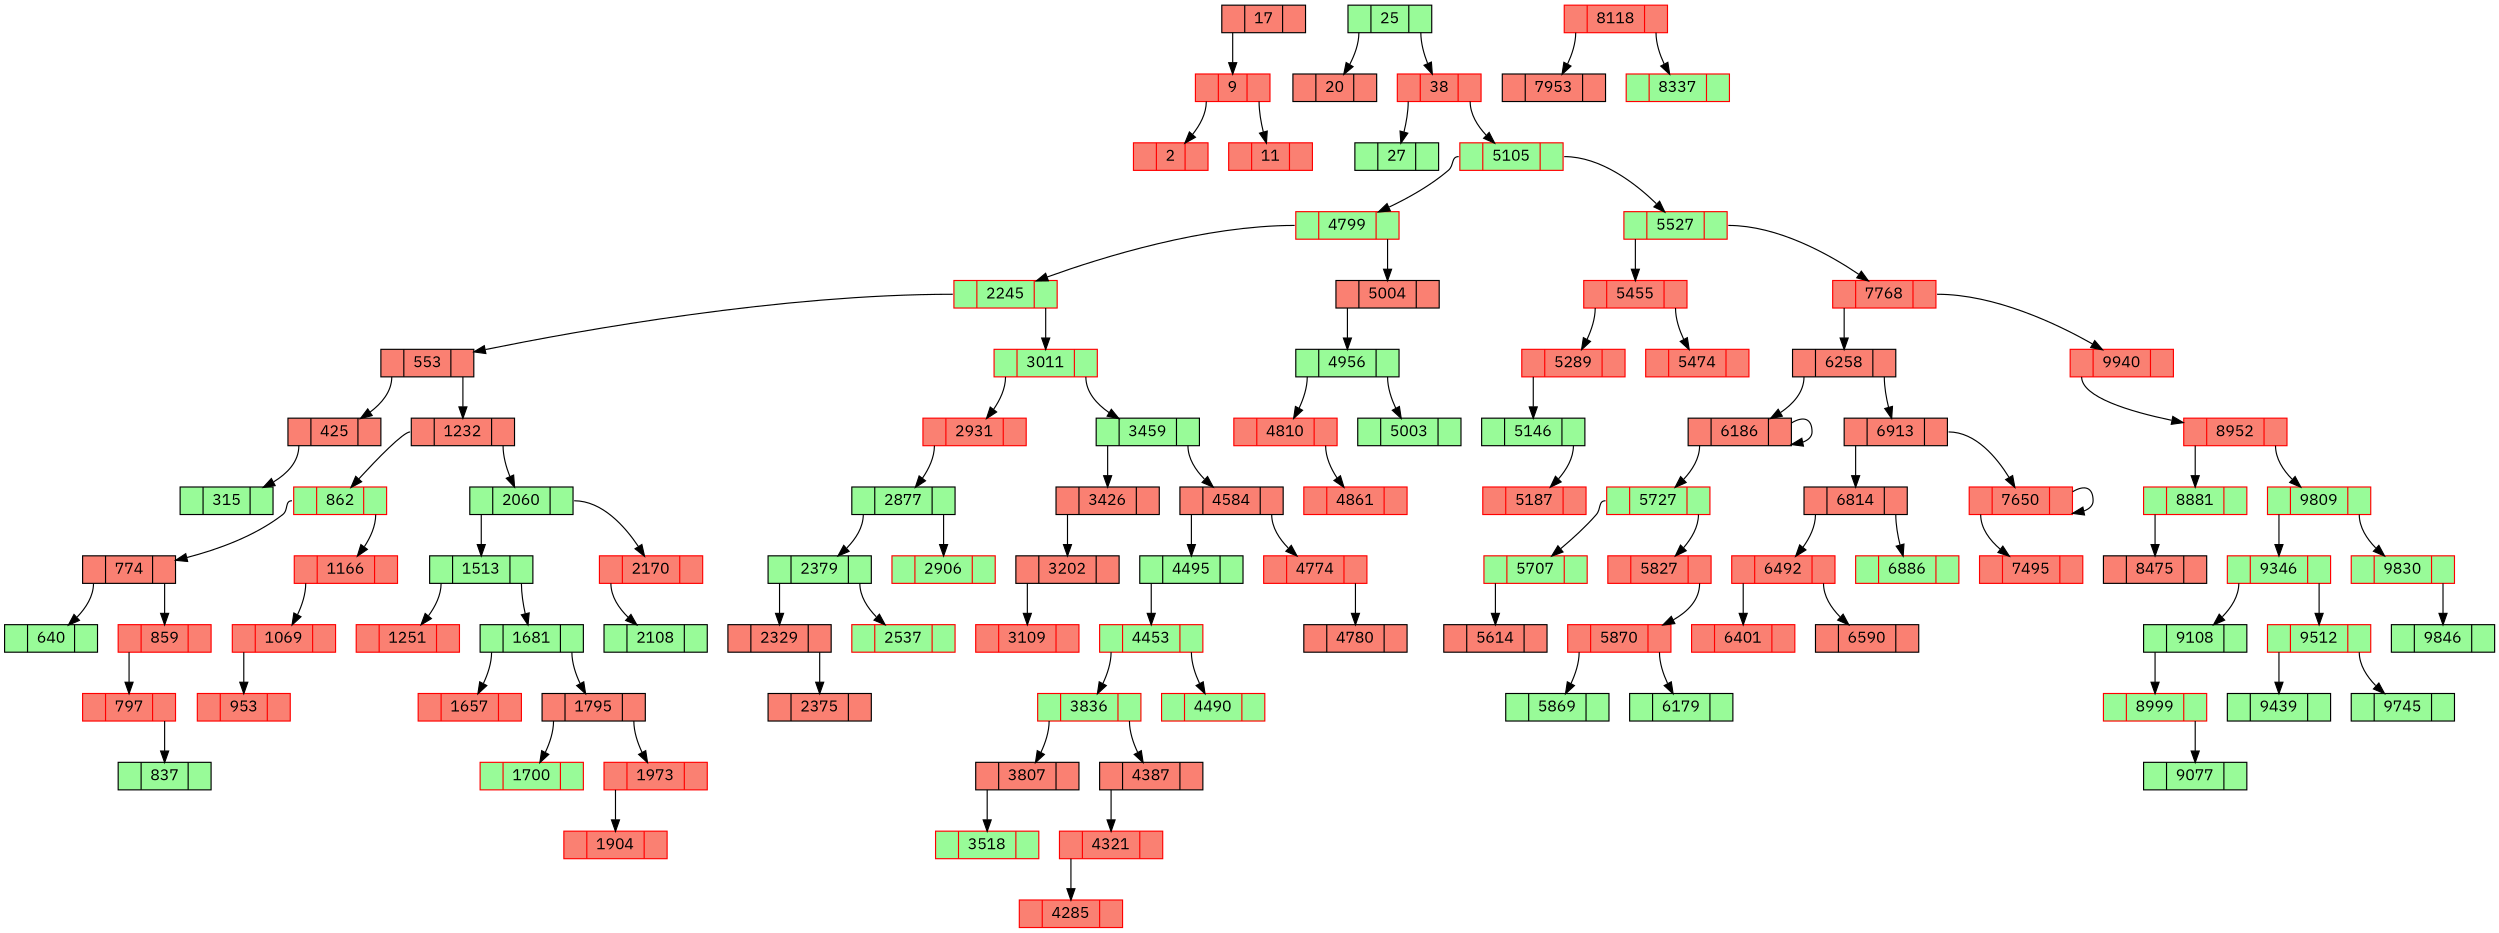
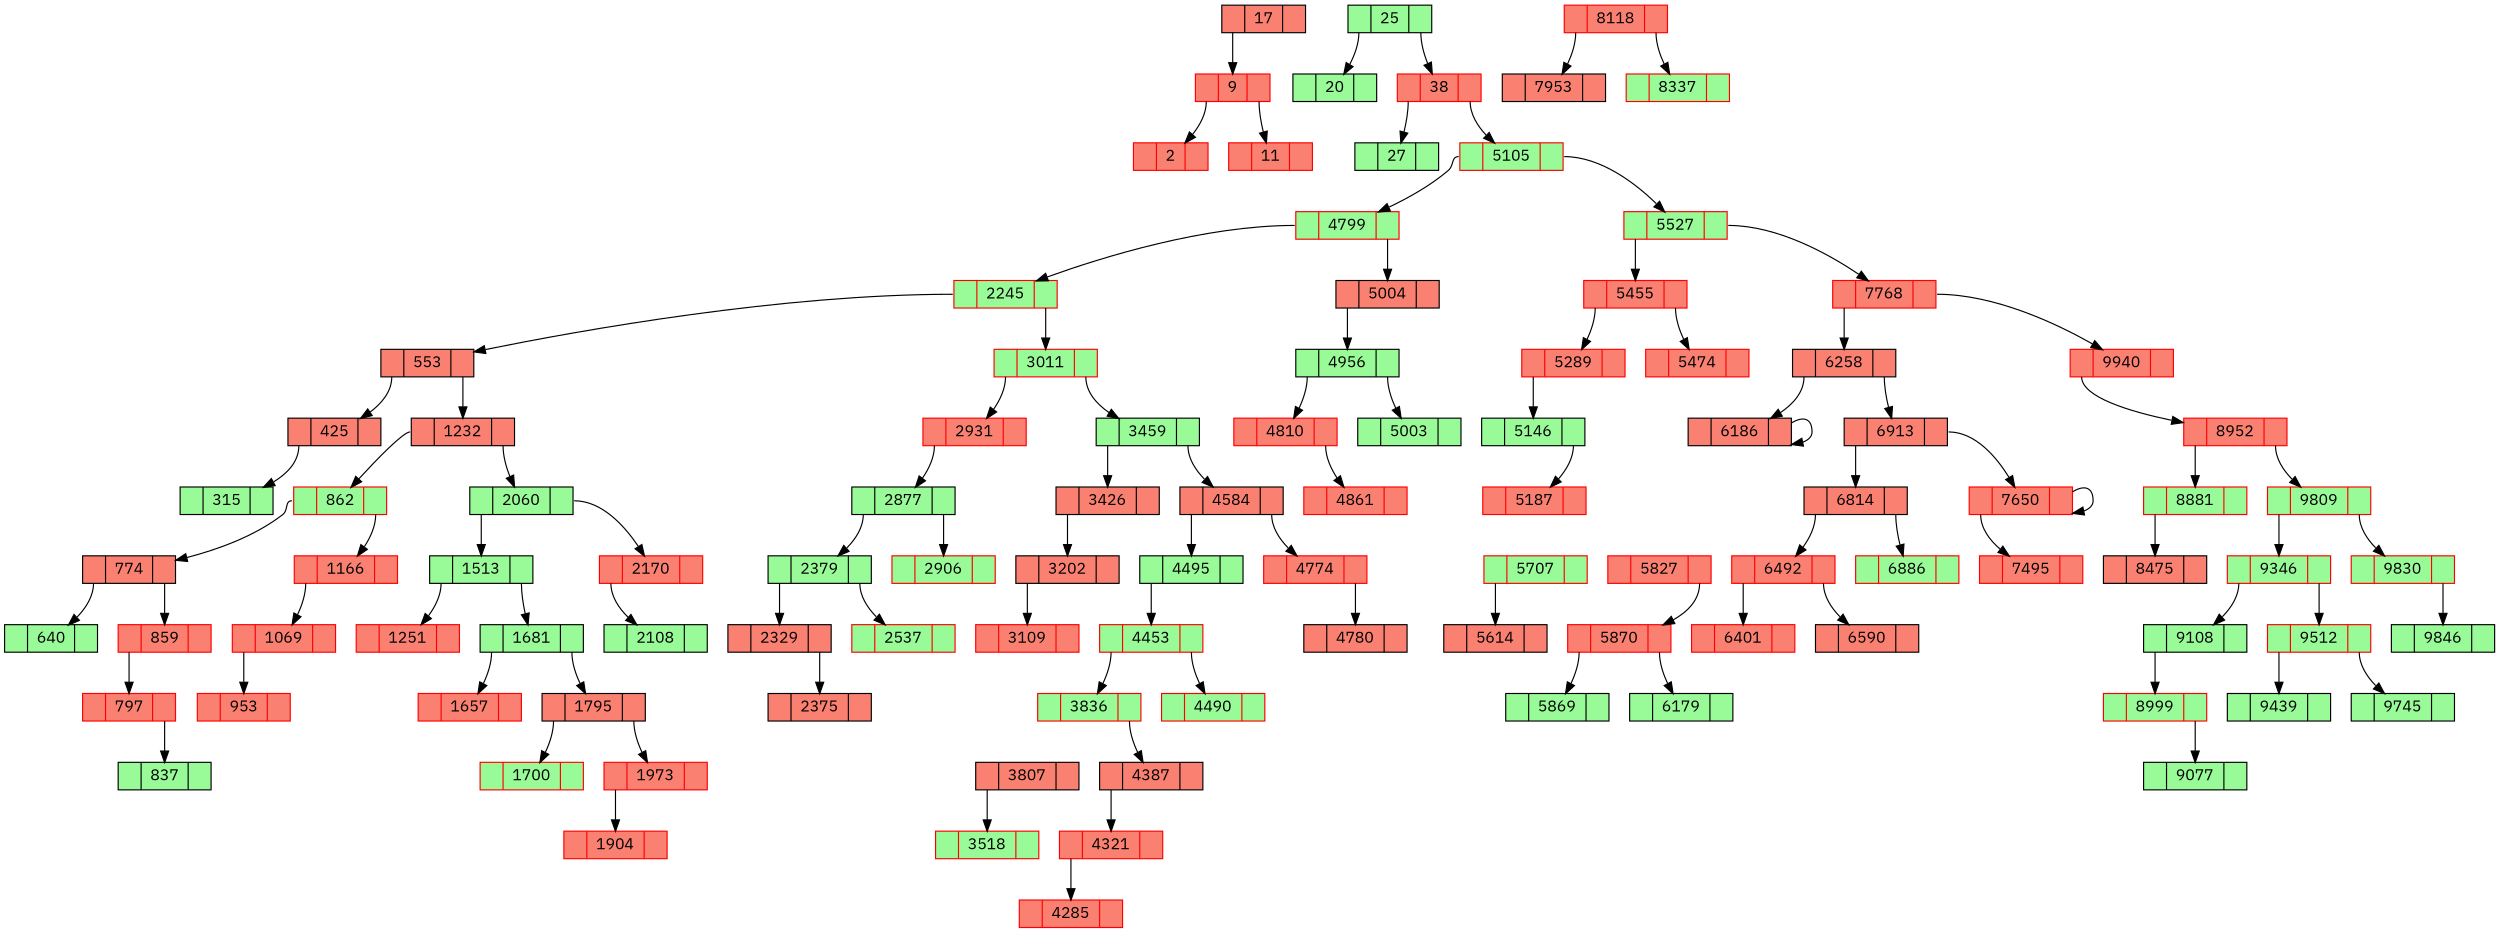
node "20": fillcolor salmon -> palegreen
node "5727": removed
edge "3836" -> "3807": removed
